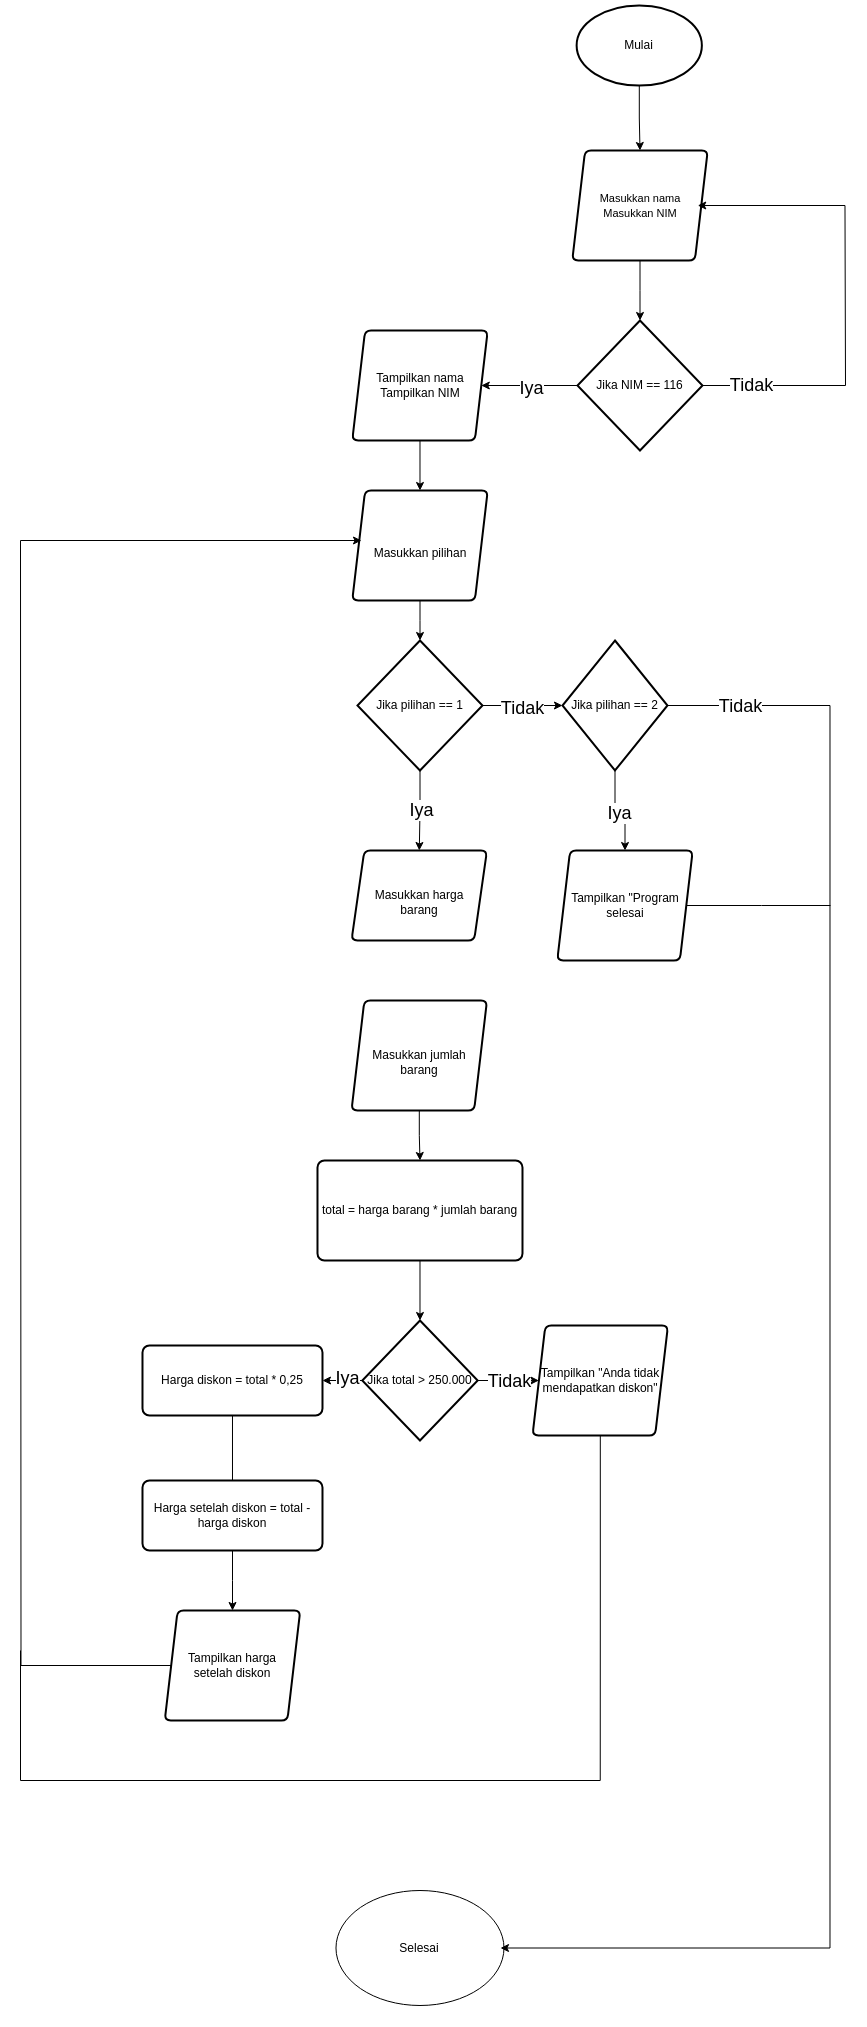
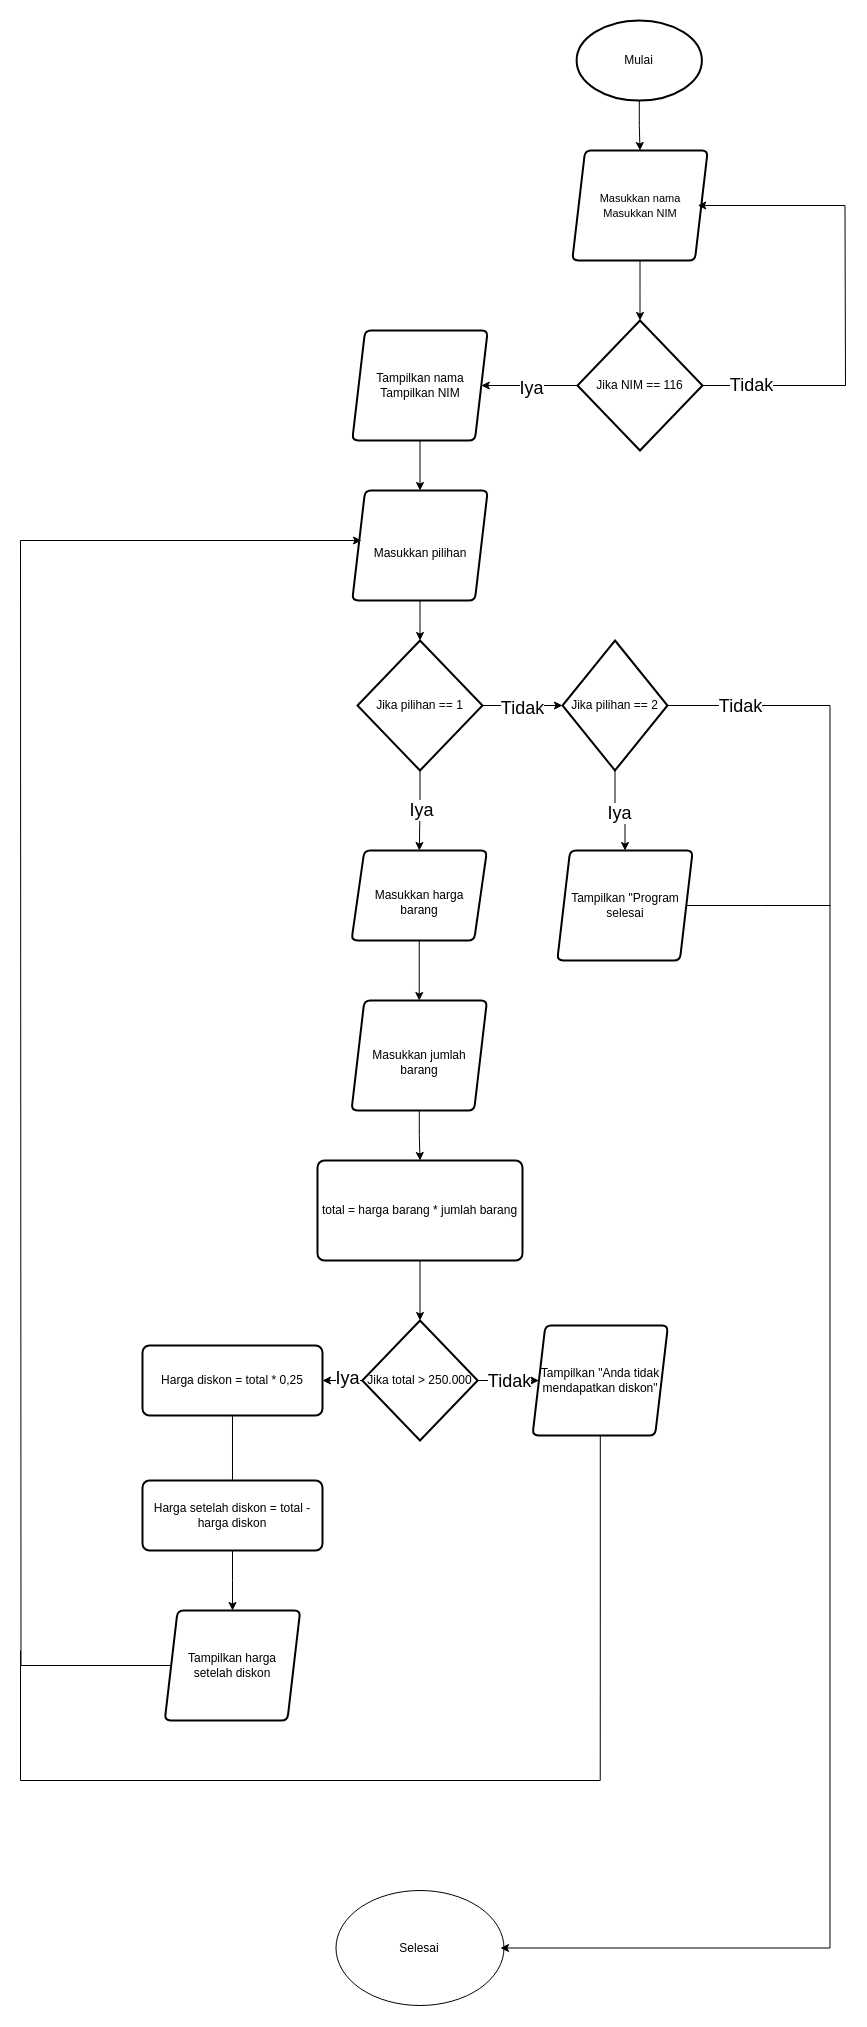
node "Mulai": moved (639, 46) -> (639, 61)
edge "Masukkan harga barang" -> "Masukkan jumlah barang": added
